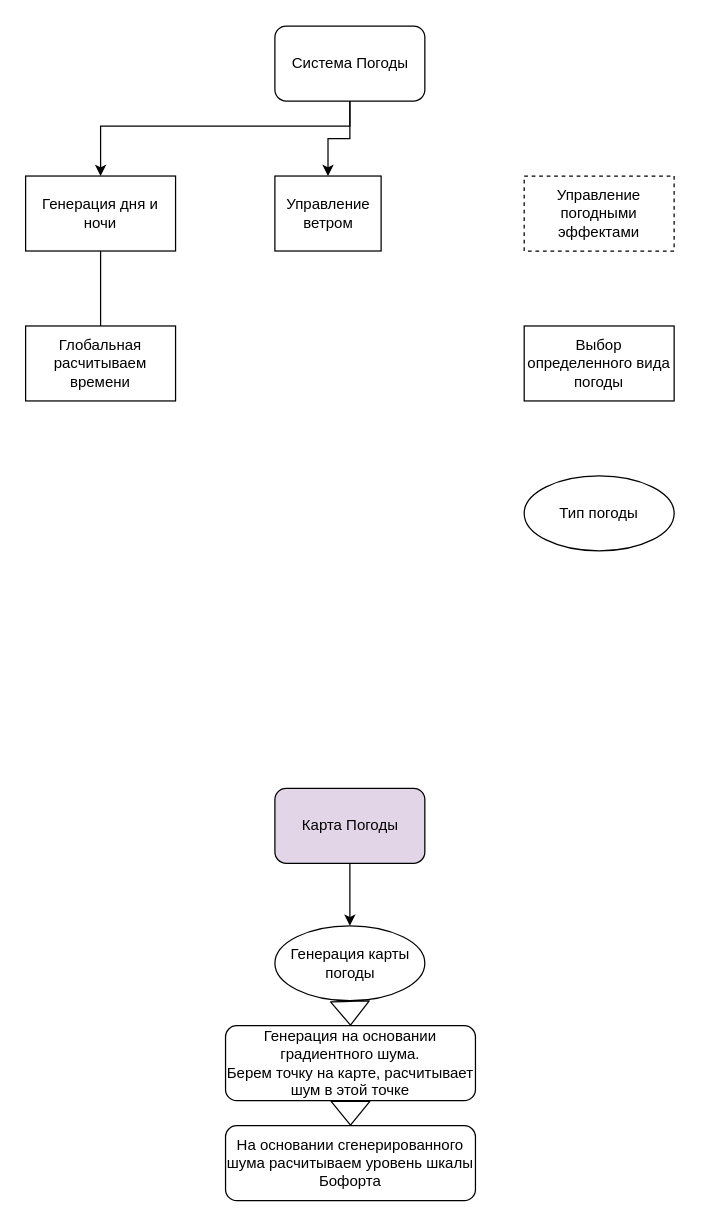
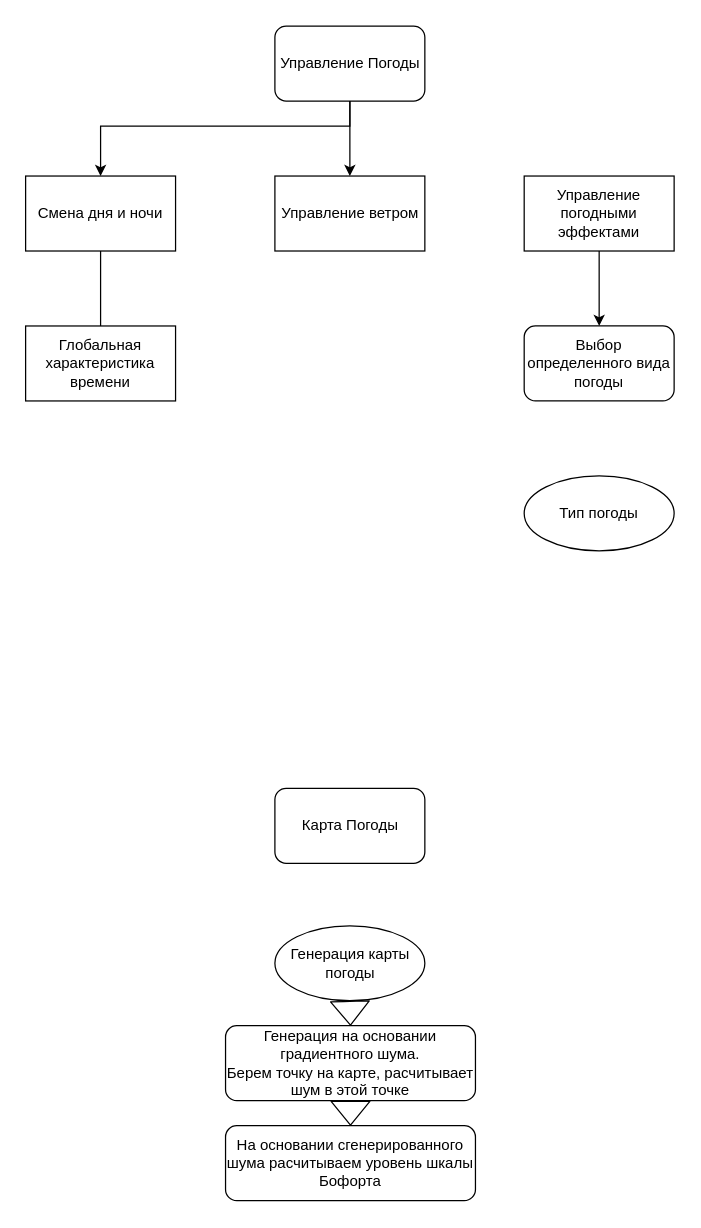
node "Система Погоды": label "Система Погоды" -> "Управление Погоды"
node "Генерация дня и ночи": label "Генерация дня и ночи" -> "Смена дня и ночи"
node "Управление ветром": size 106x75 -> 150x75
node "Управление погодными эффектами": style dashed -> solid
edge "Управление погодными эффектами" -> "Выбор определенного вида погоды": added
node "Глобальная расчитываем времени": label "Глобальная расчитываем времени" -> "Глобальная характеристика времени"
node "Выбор определенного вида погоды": shape rectangle -> rounded rectangle
node "Карта Погоды": fillcolor #e1d5e7 -> #ffffff
edge "Карта Погоды" -> "Генерация карты погоды": removed
